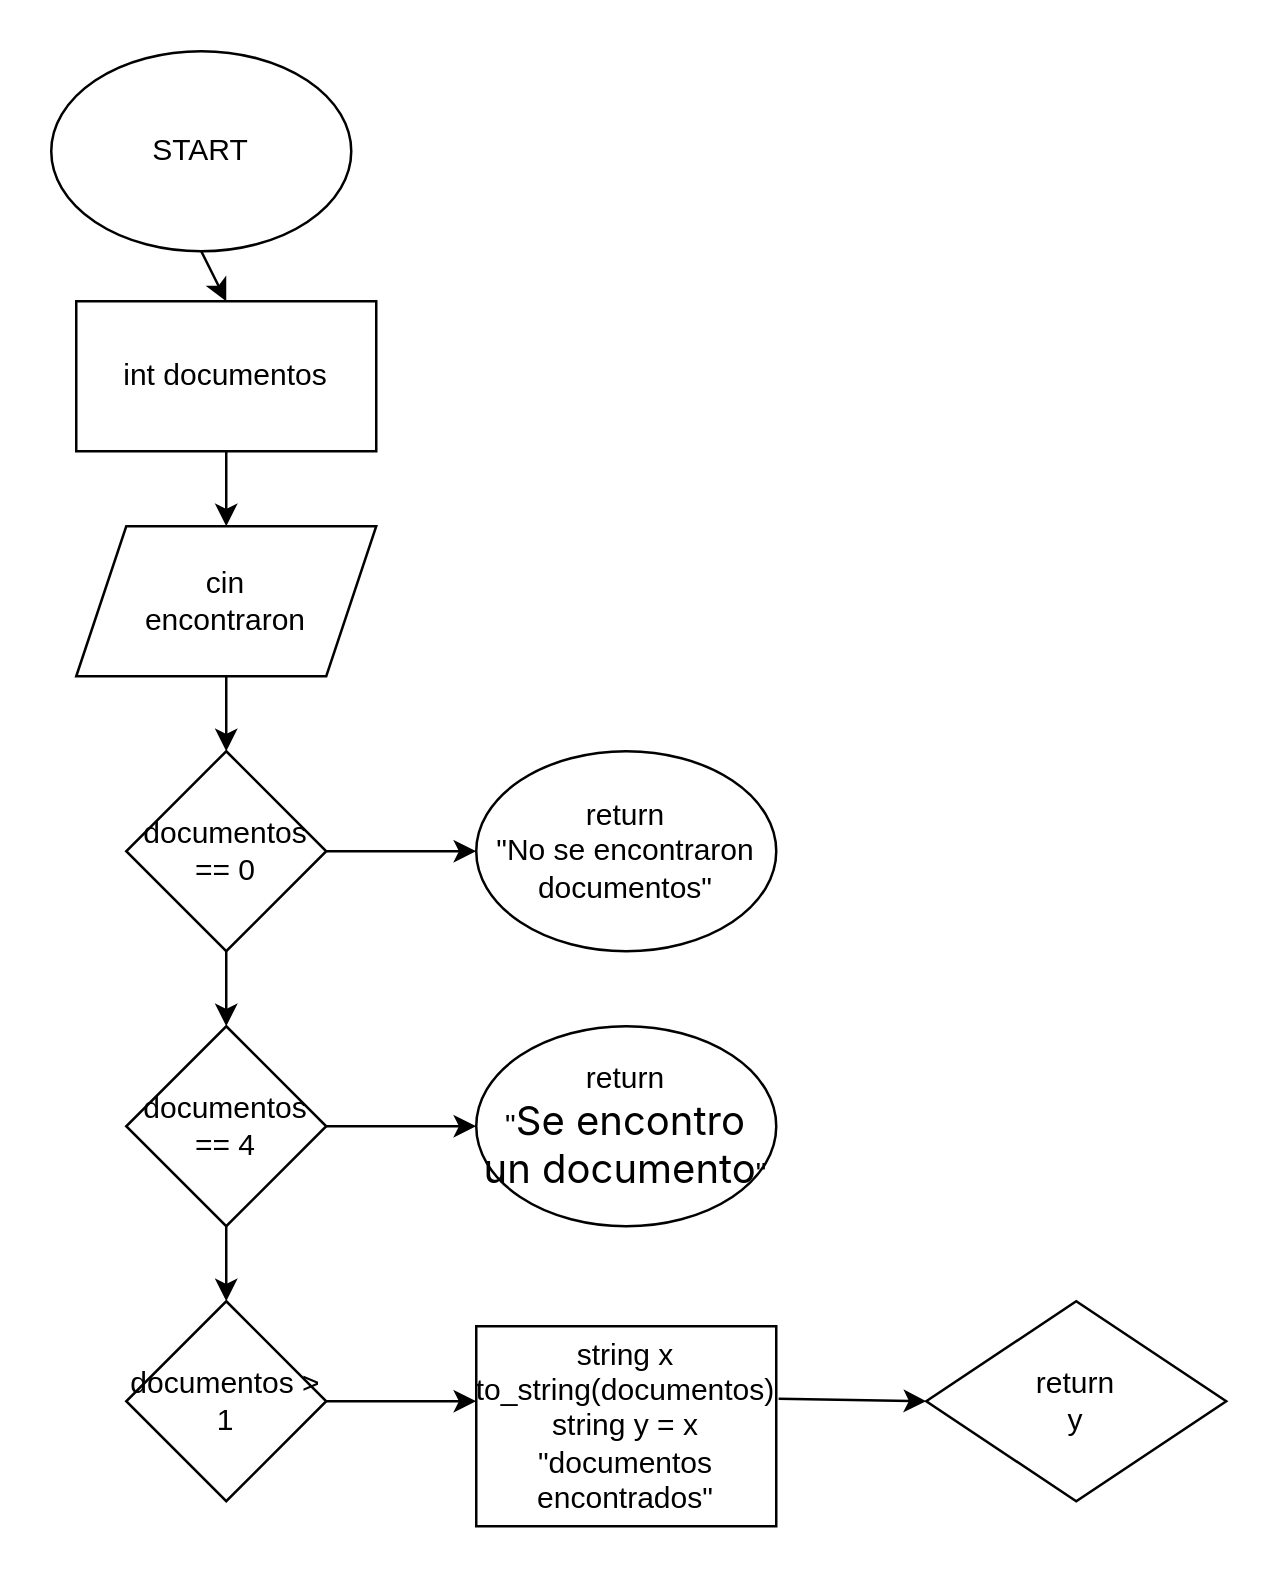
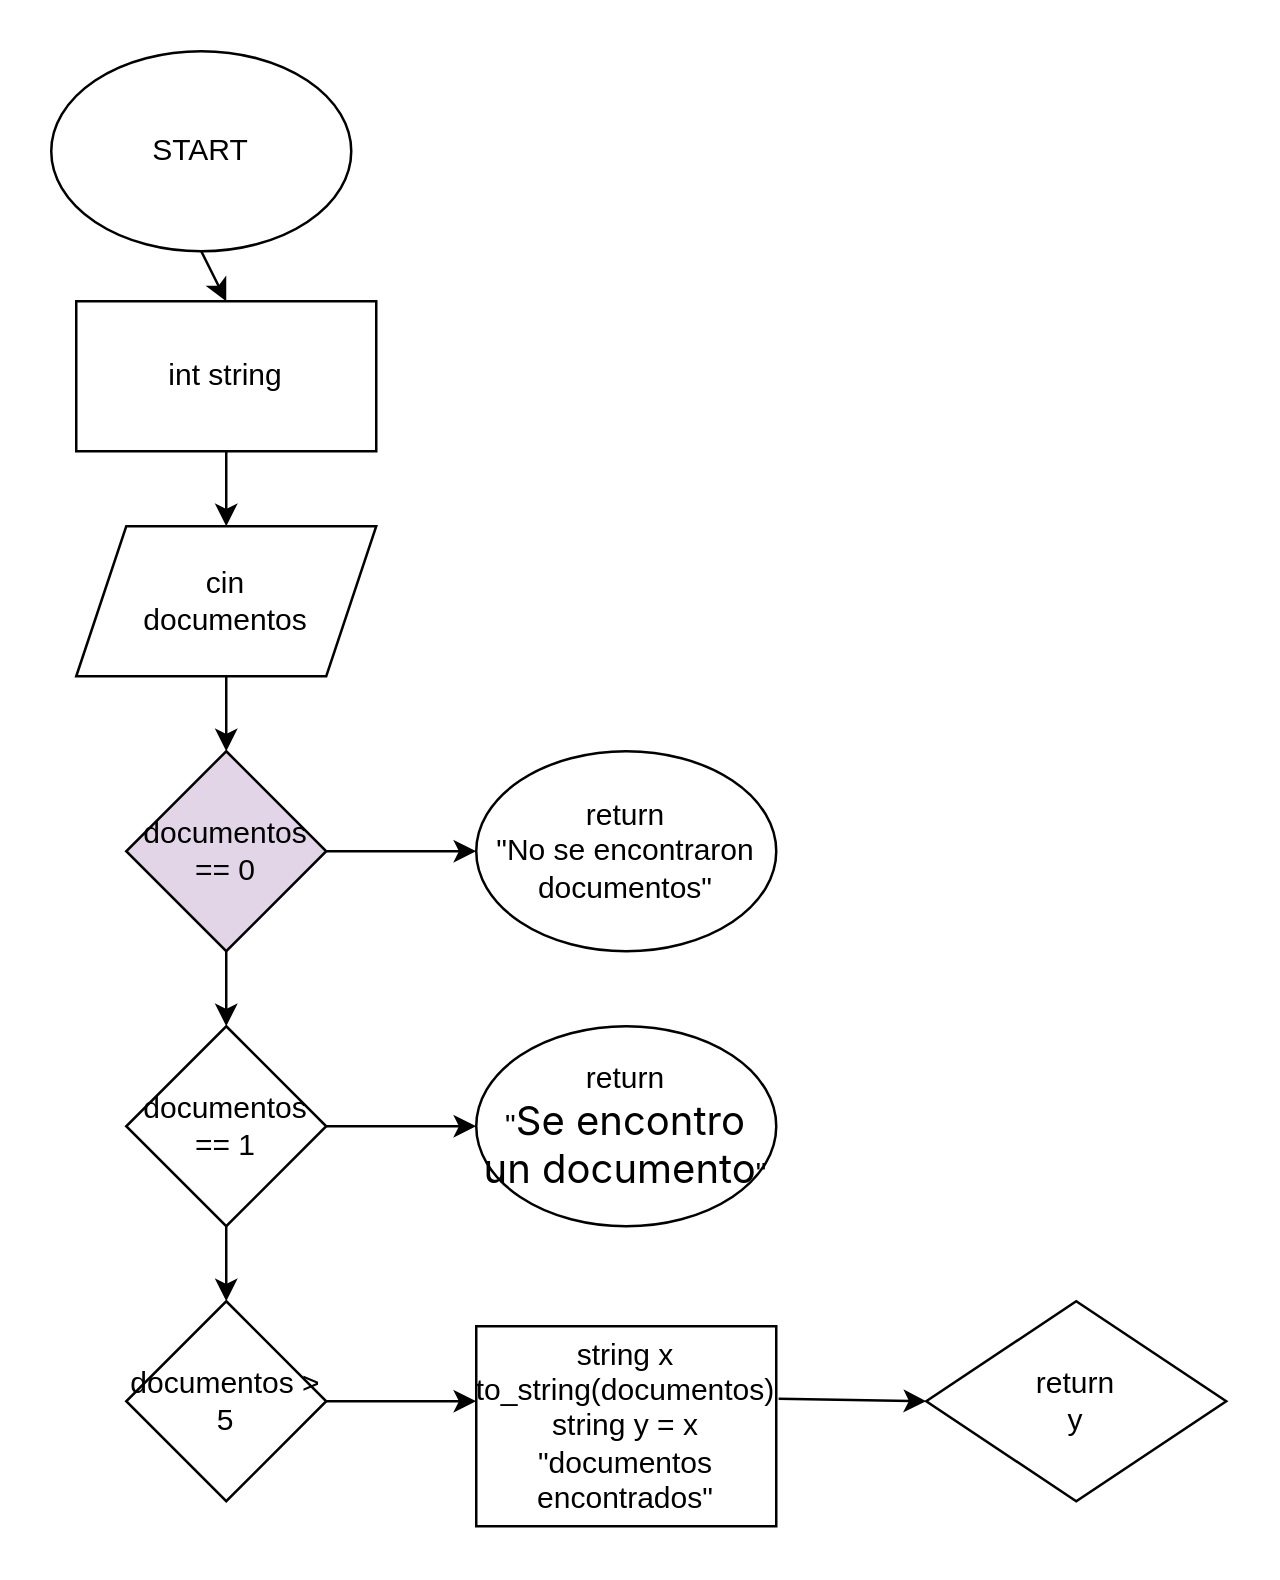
node "int documentos": label "int documentos" -> "int string"
node "cin encontraron": label "cin encontraron" -> "cin documentos"
node "documentos == 0": fillcolor #ffffff -> #e1d5e7
node "documentos == 4": label "documentos == 4" -> "documentos == 1"
node "documentos > 1": label "documentos > 1" -> "documentos > 5"
